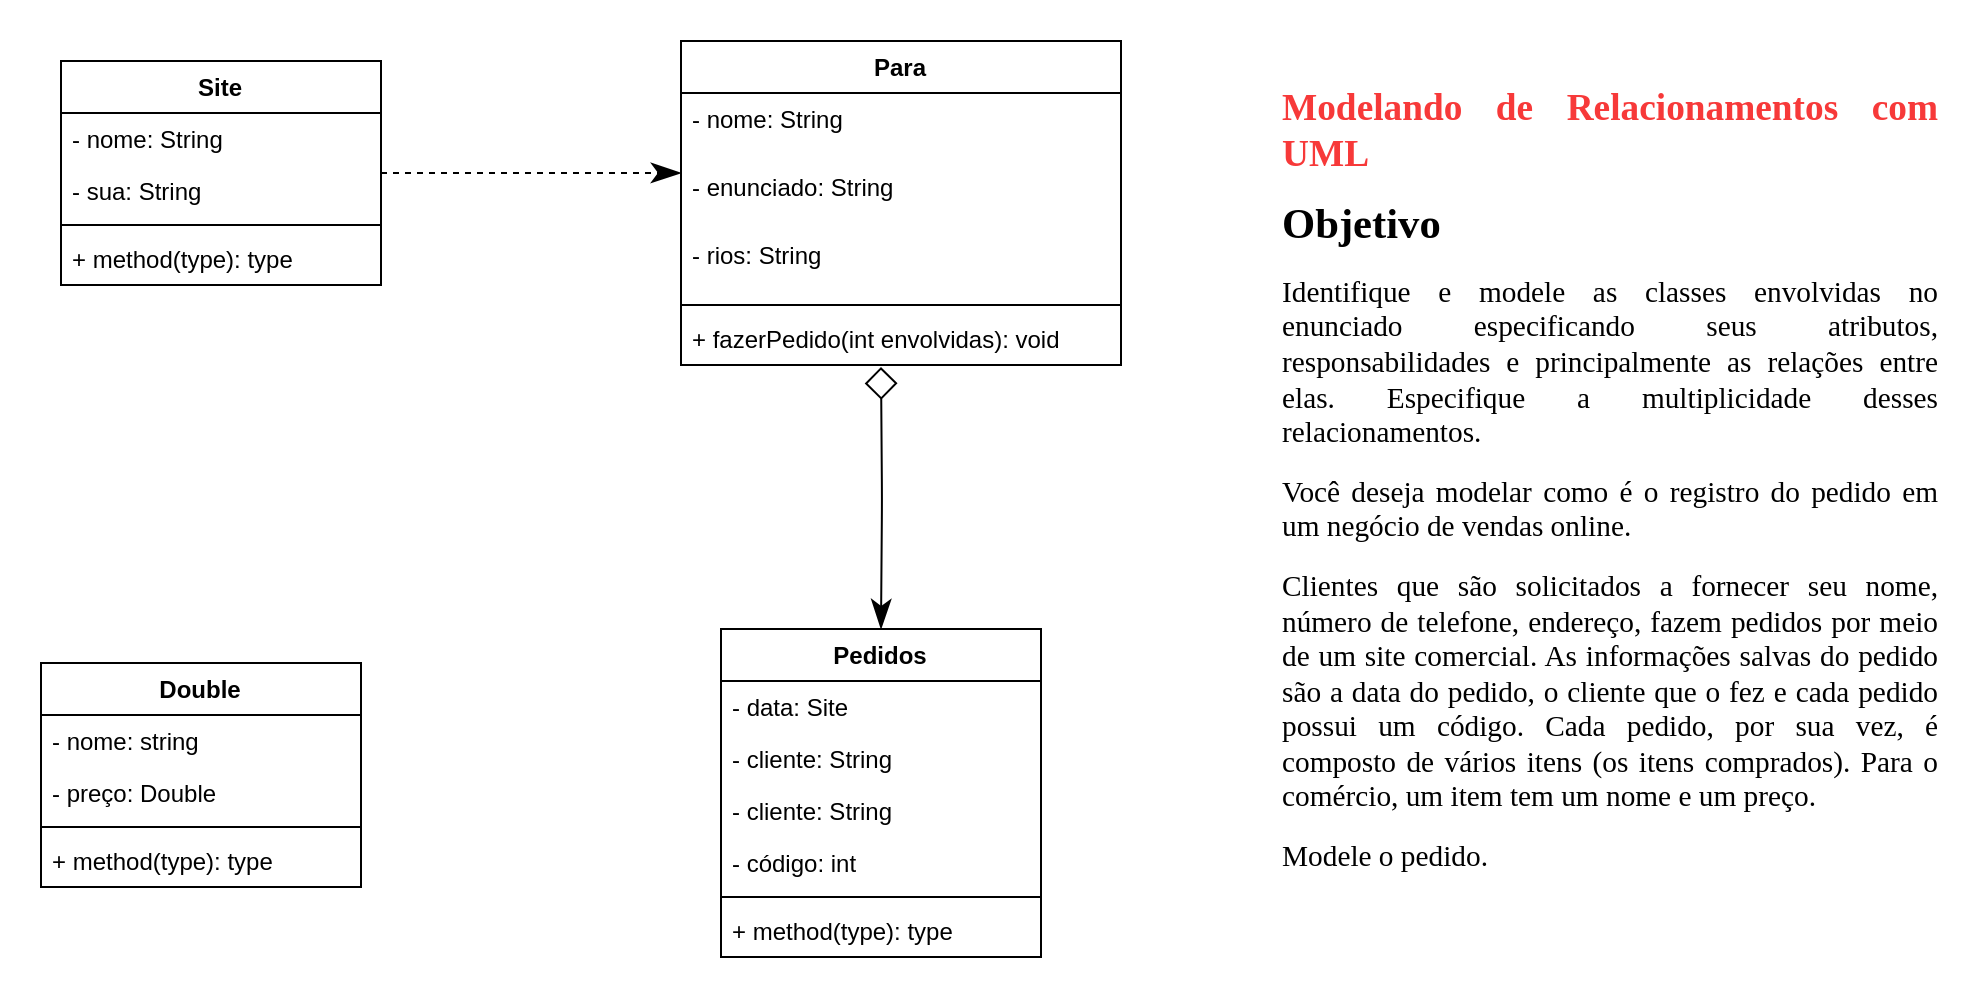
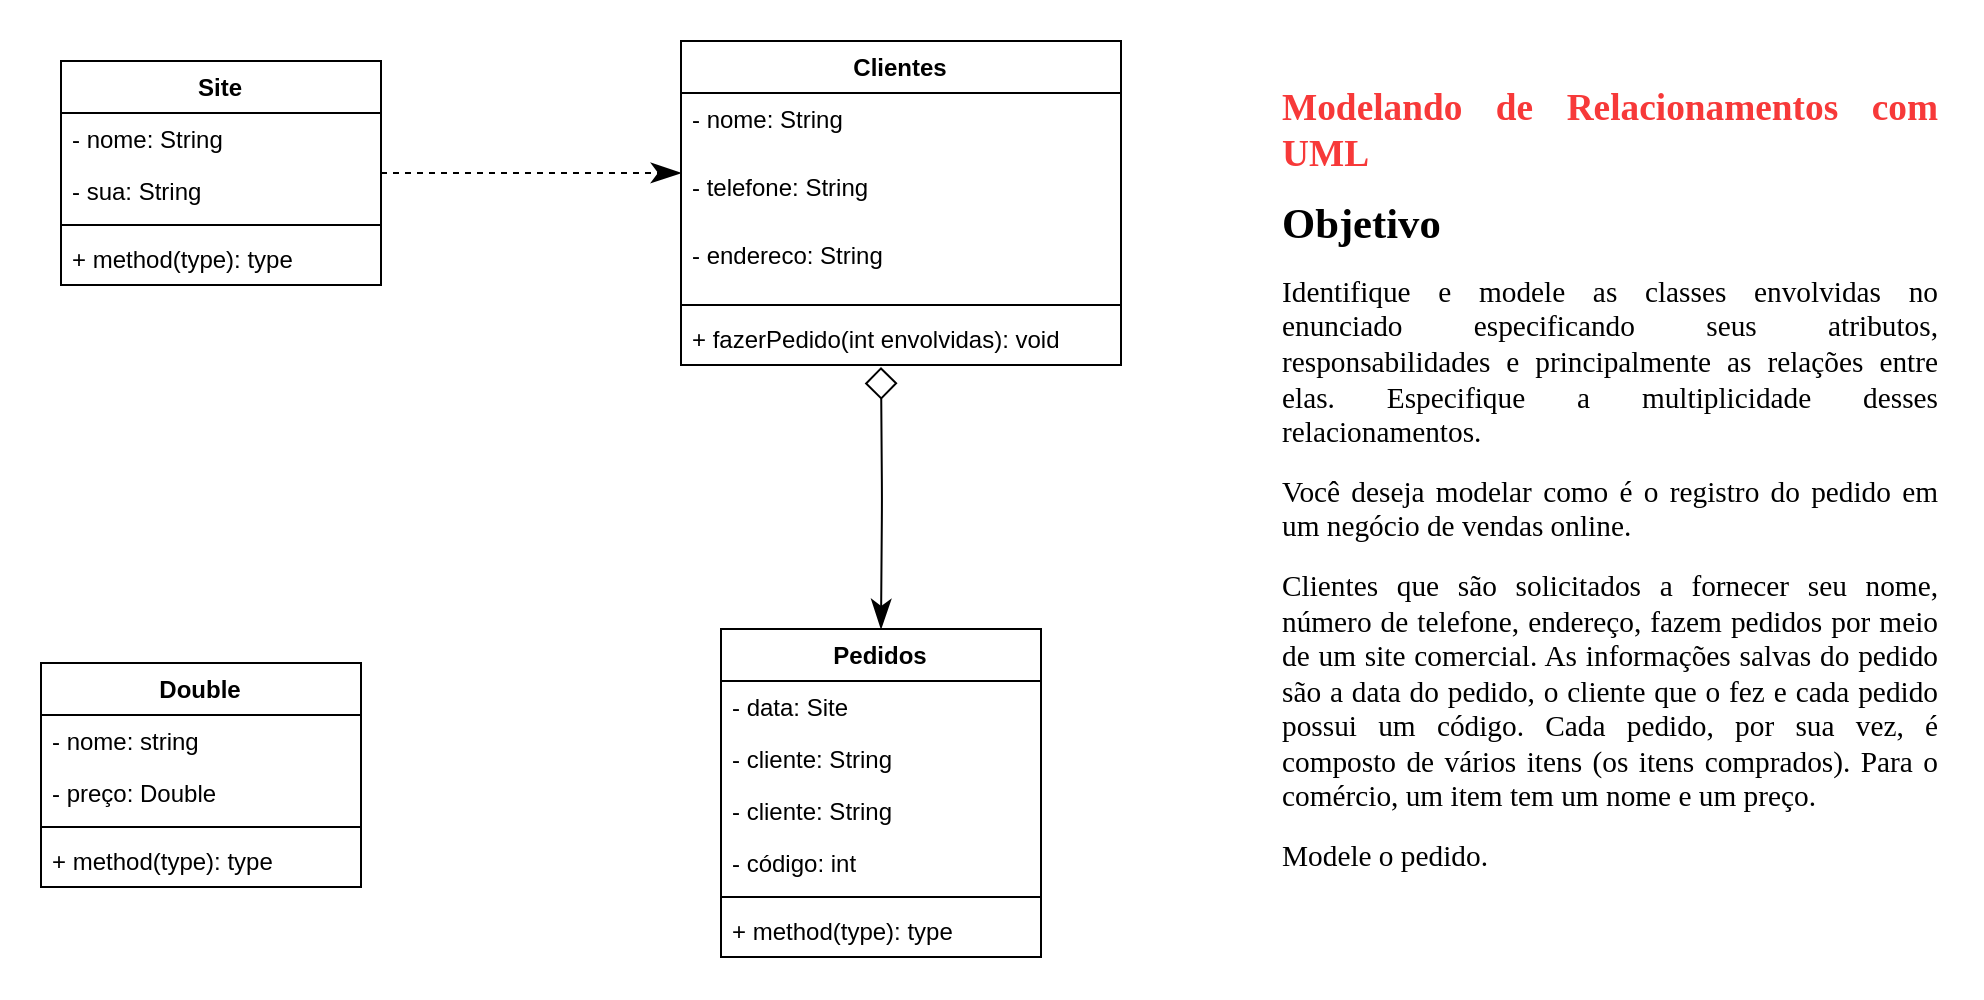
node "Para": label "Para" -> "Clientes"
node "- enunciado: String": label "- enunciado: String" -> "- telefone: String"
node "- rios: String": label "- rios: String" -> "- endereco: String"
